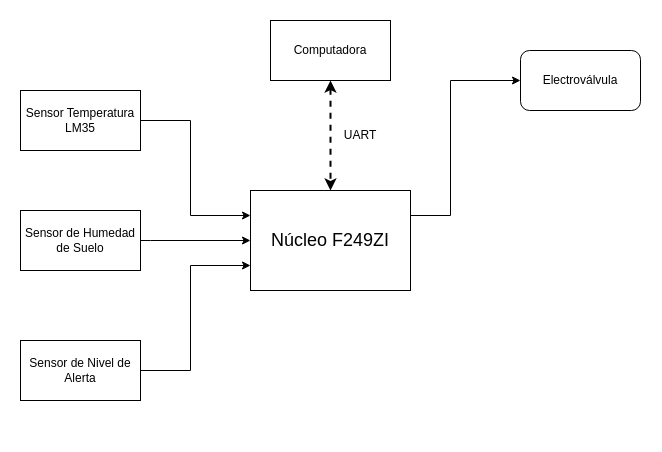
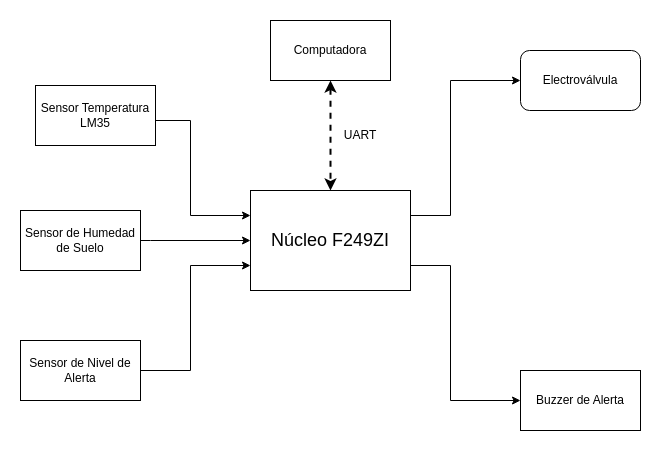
node "Sensor Temperatura LM35": moved (81, 121) -> (96, 116)
edge "Núcleo F249ZI" -> "Buzzer de Alerta": added
node "Buzzer de Alerta": added
